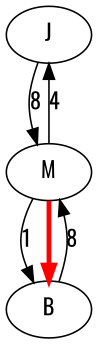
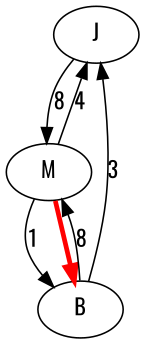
edge "B" -> "J": added, label "3"
